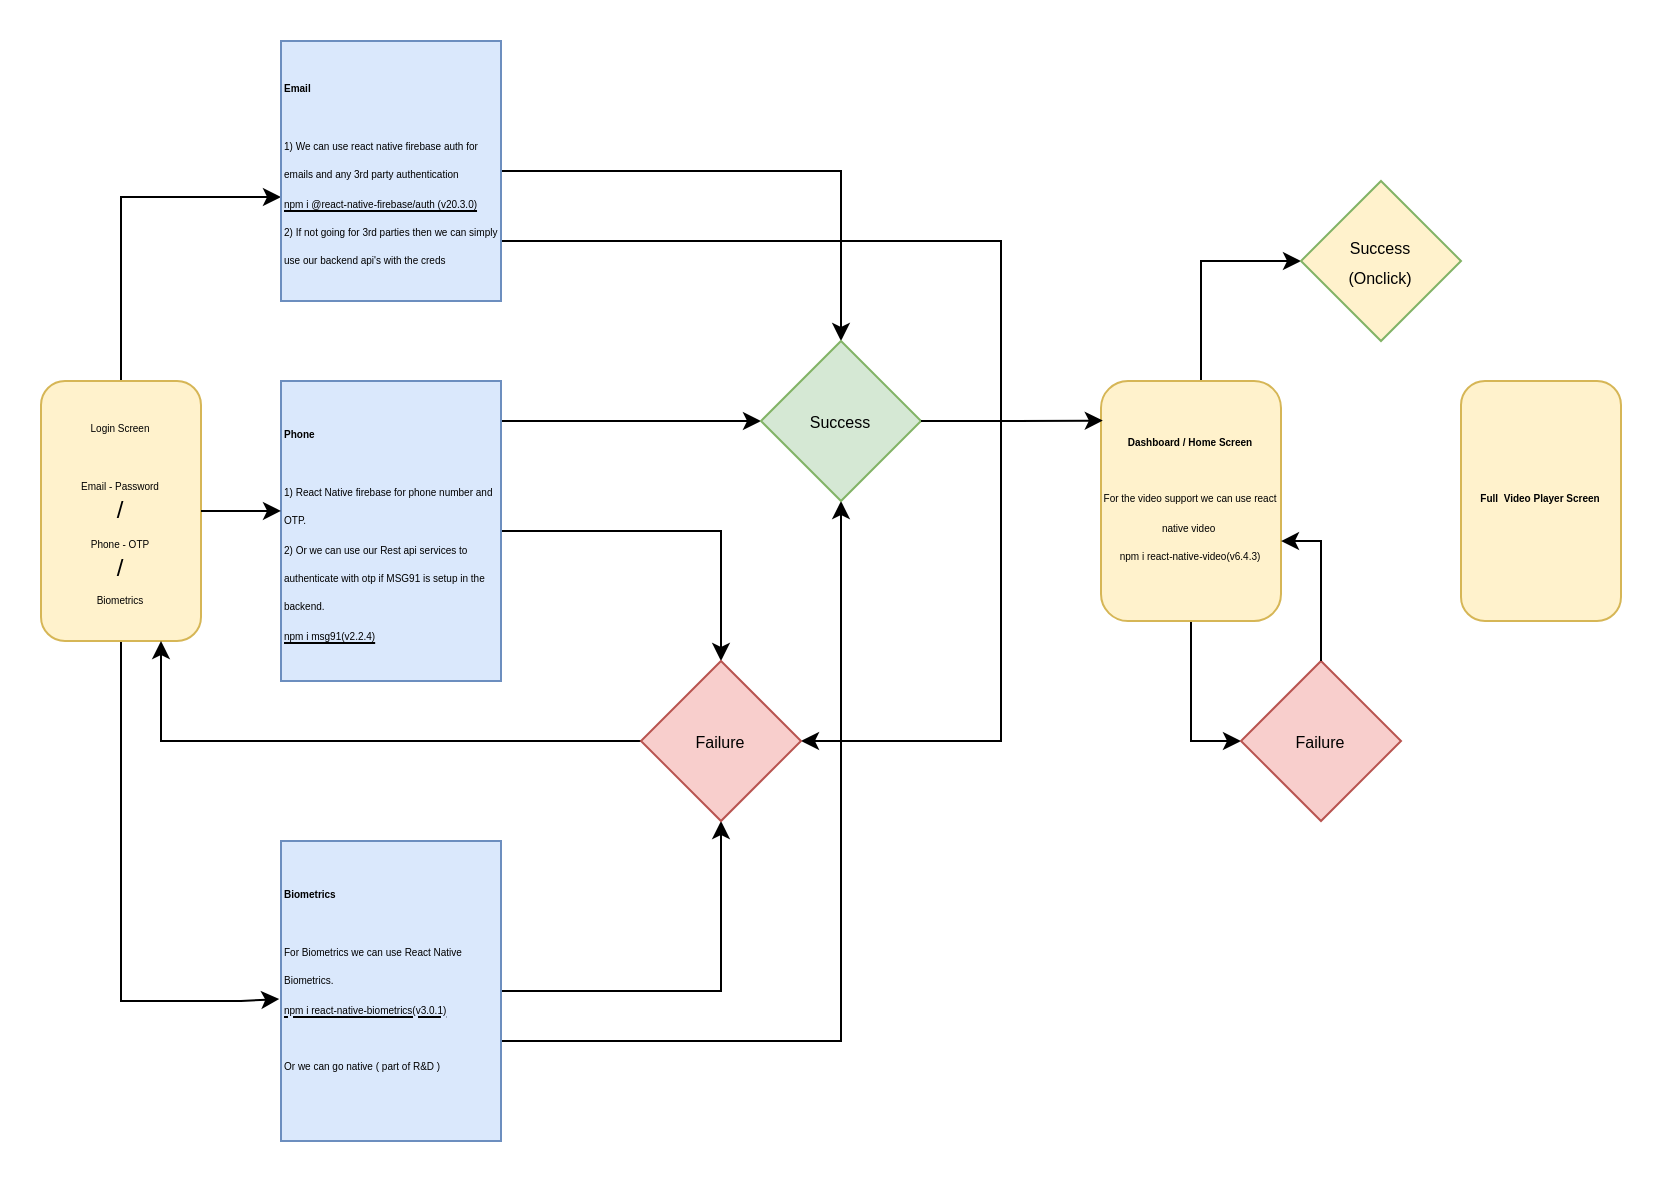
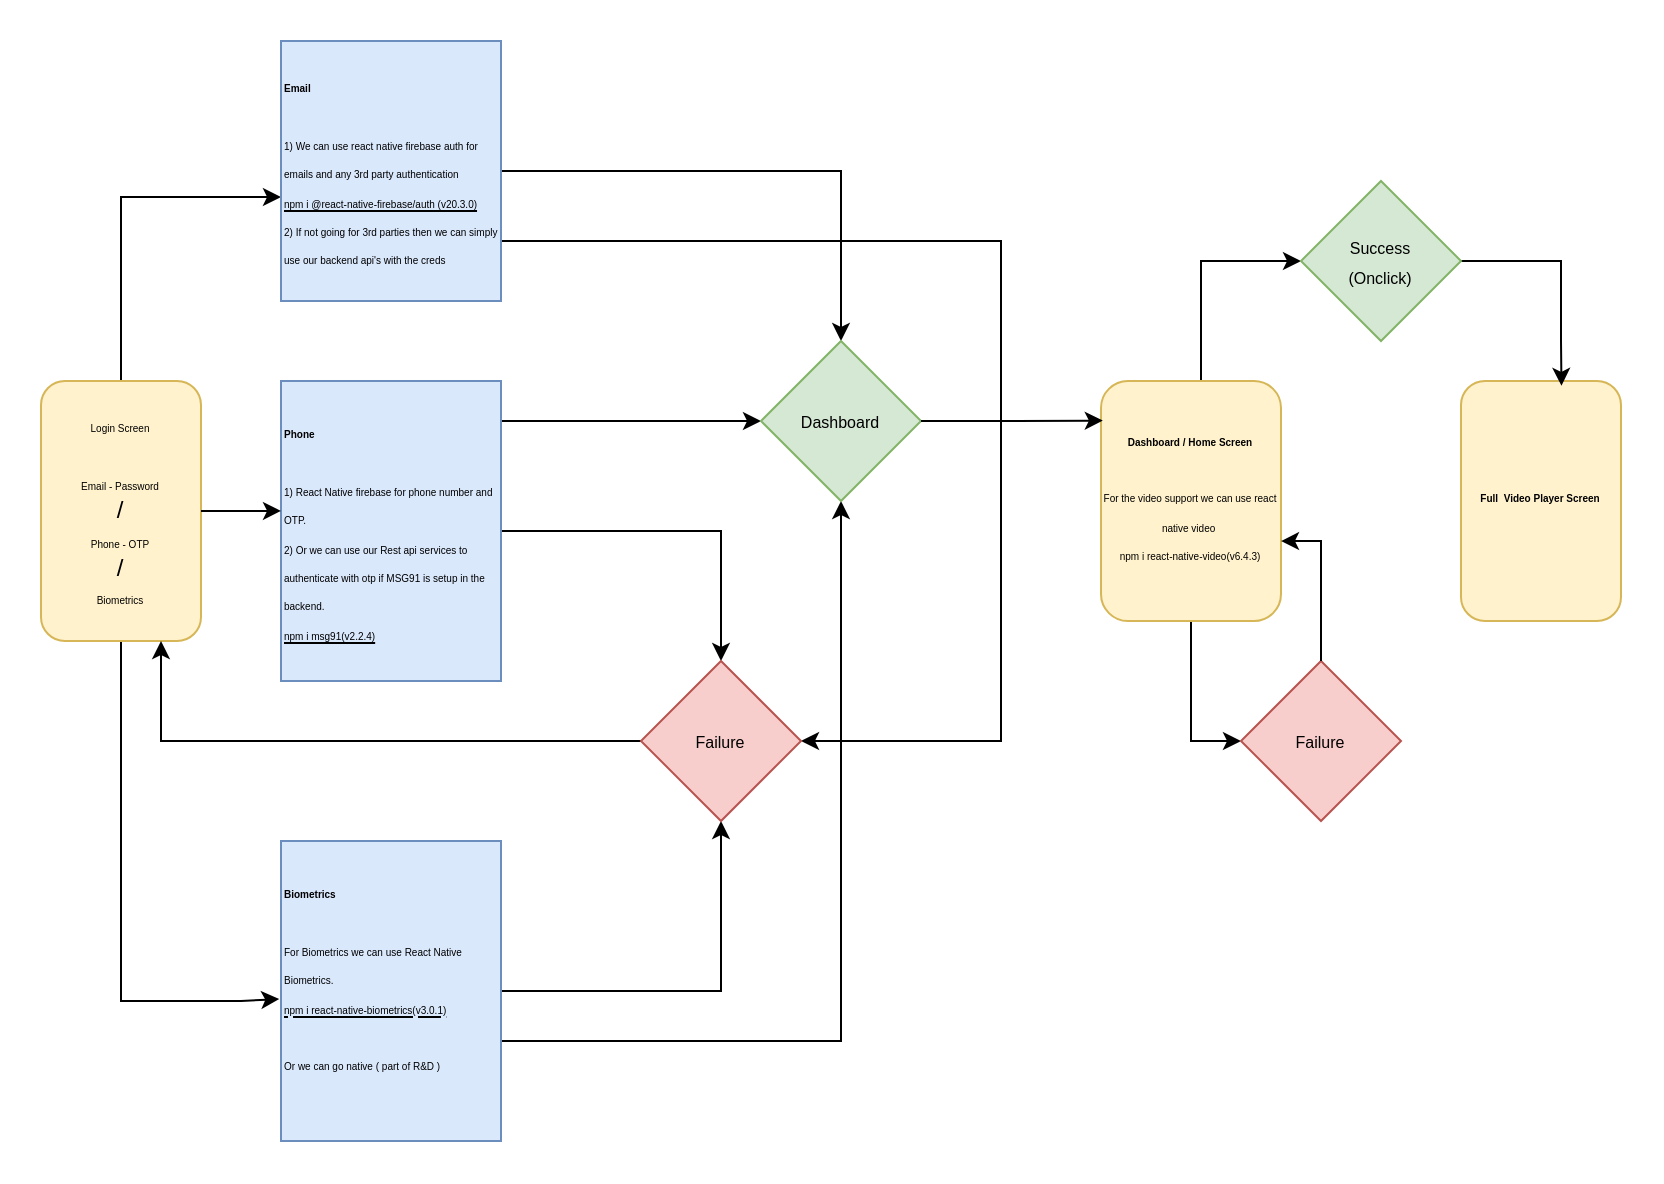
node "Success (Onclick)": fillcolor #fff2cc -> #d5e8d4
edge "Success (Onclick)" -> "Full Video Player Screen": added
node "Success": label "Success" -> "Dashboard"
